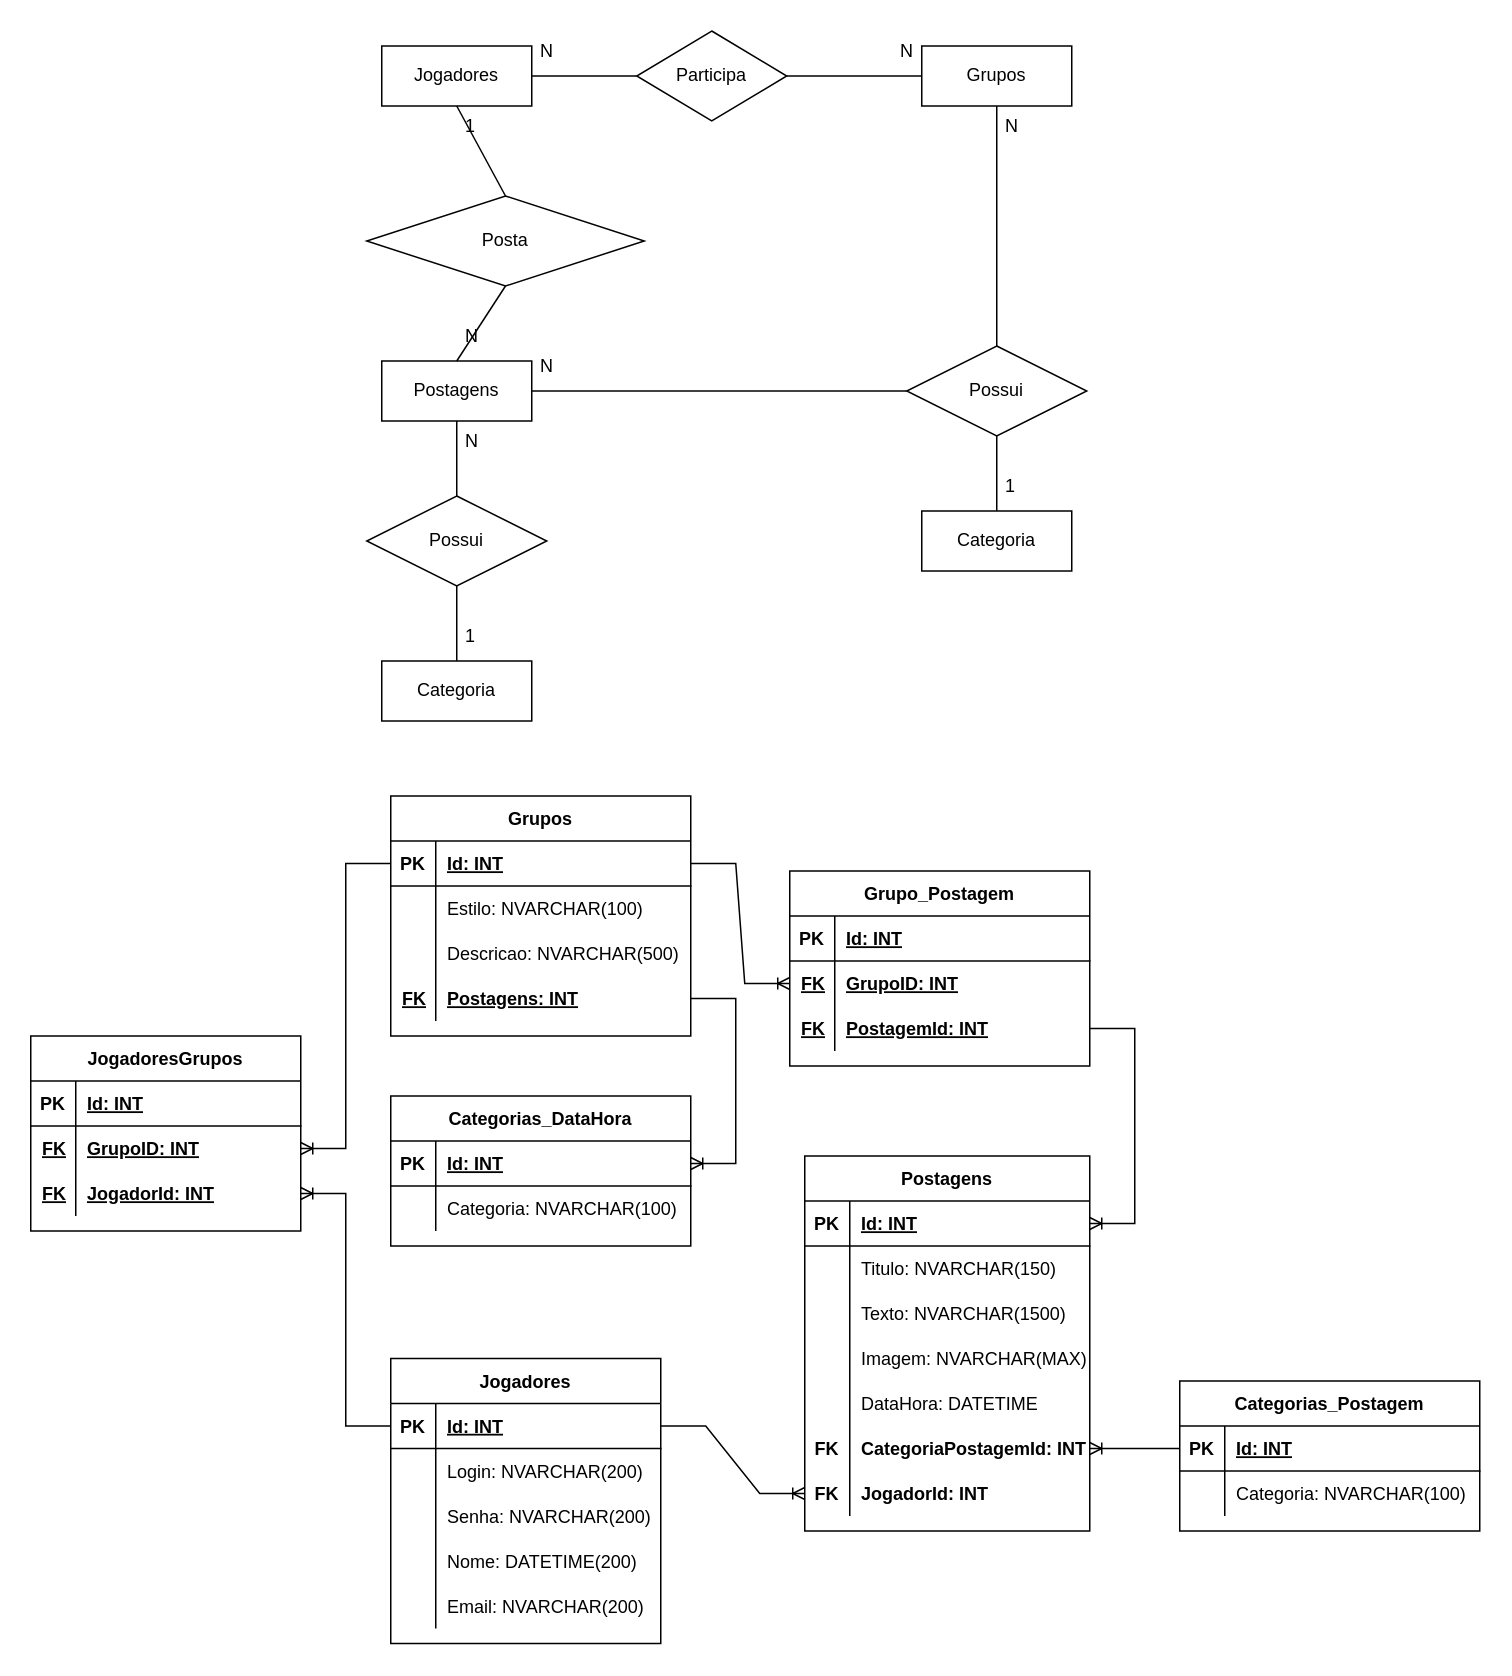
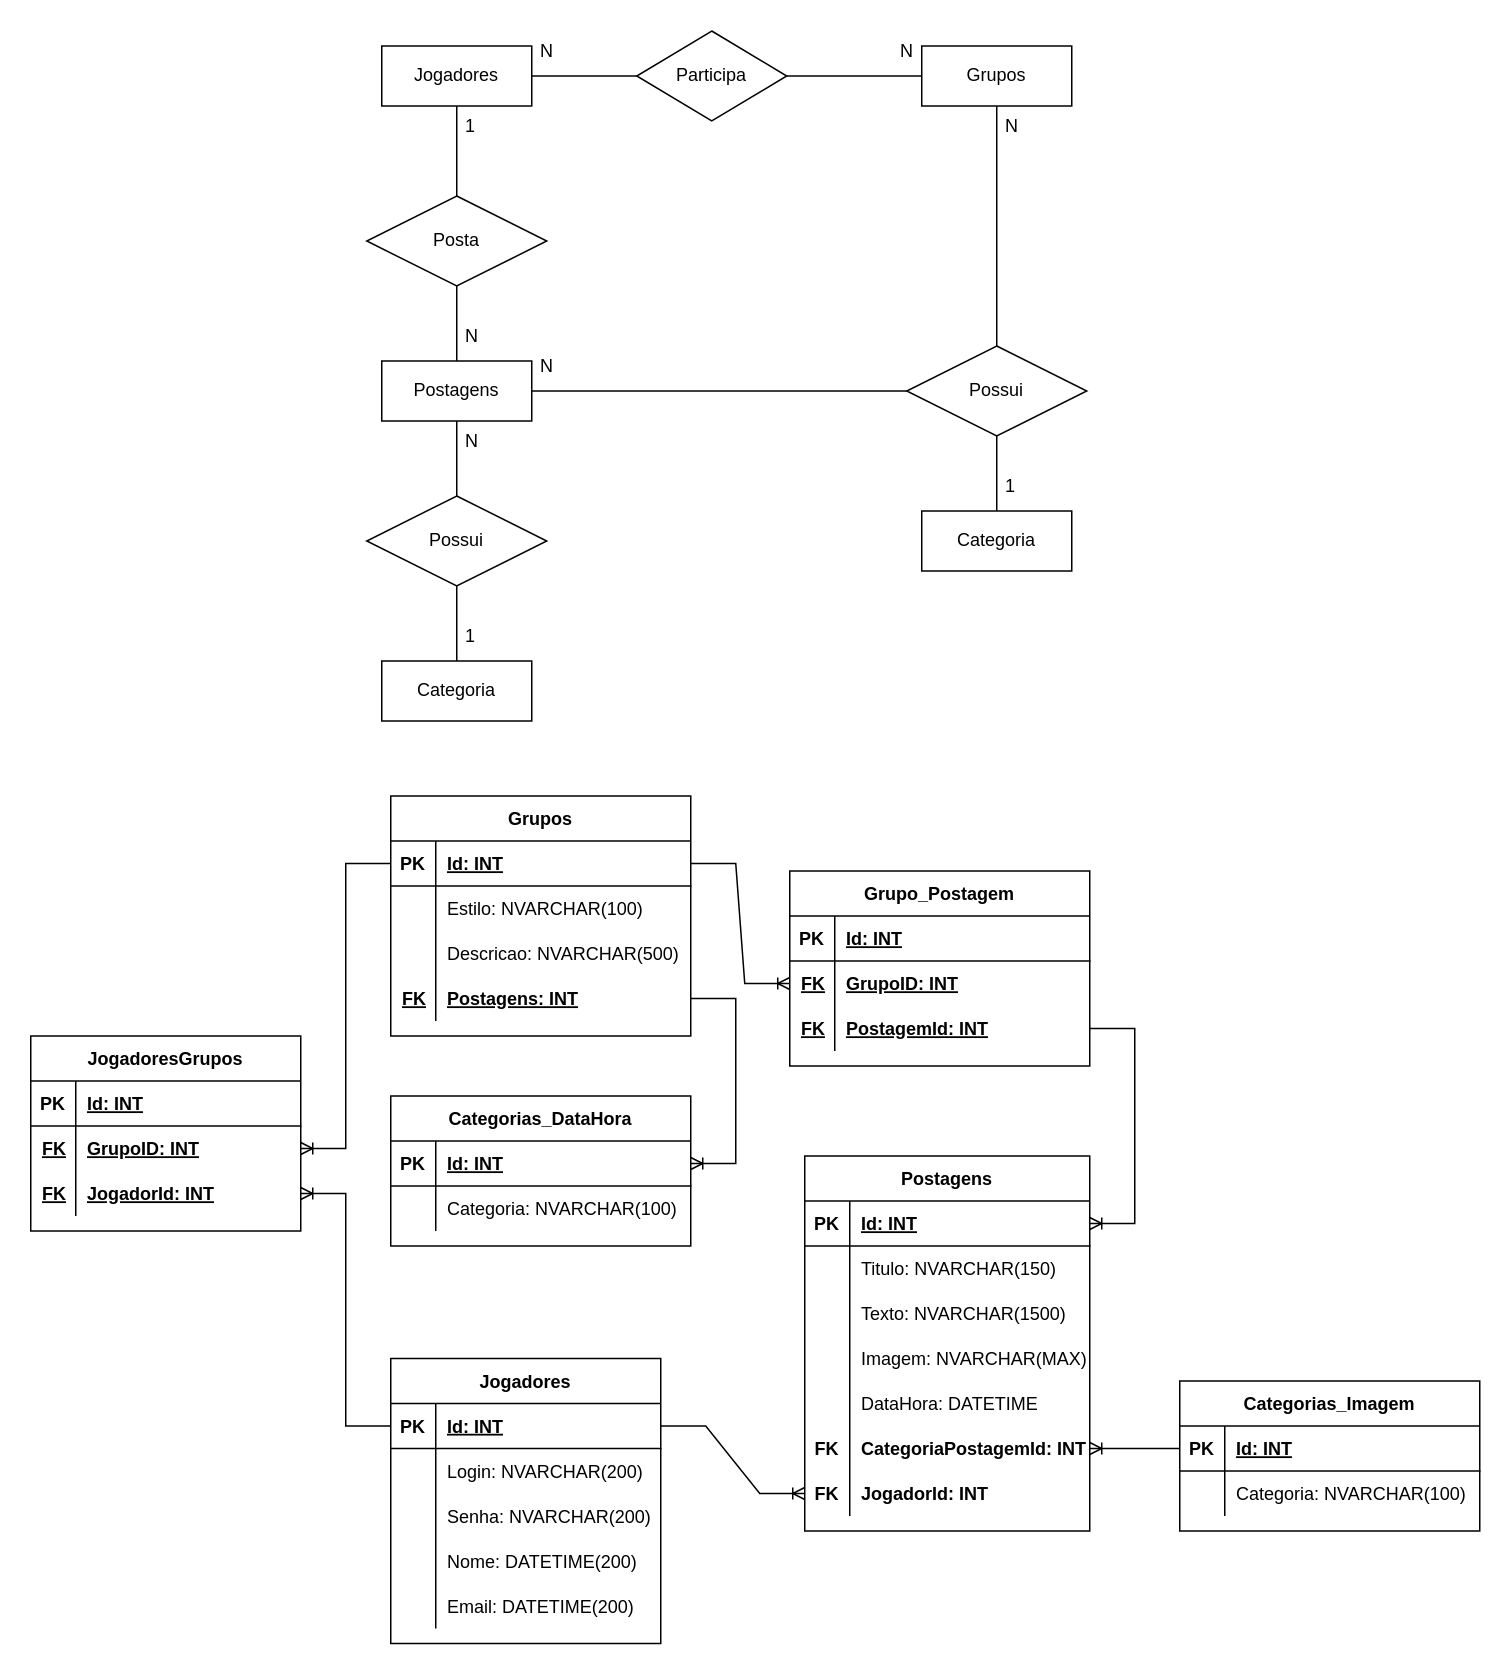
node "Posta": size 278x90 -> 180x90
node "Categorias_Postagem": label "Categorias_Postagem" -> "Categorias_Imagem"
node "Email: NVARCHAR(200)": label "Email: NVARCHAR(200)" -> "Email: DATETIME(200)"
